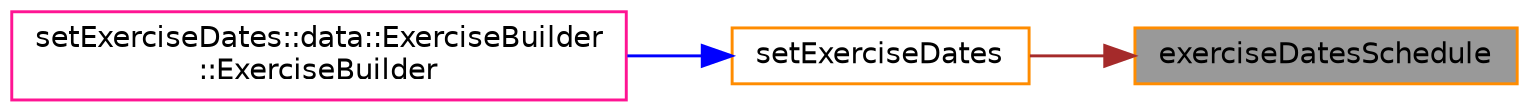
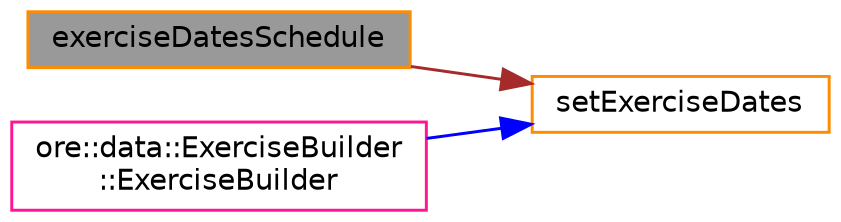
node "setExerciseDates::data::ExerciseBuilder ::ExerciseBuilder": label "setExerciseDates::data::ExerciseBuilder ::ExerciseBuilder" -> "ore::data::ExerciseBuilder ::ExerciseBuilder"
edge "setExerciseDates" -> "exerciseDatesSchedule": reversed
